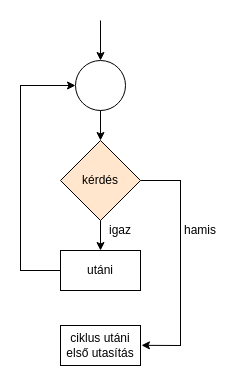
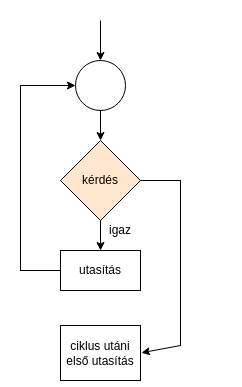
node "hamis": removed
node "utáni": label "utáni" -> "utasítás"
node "ciklus utáni első utasítás": size 80x40 -> 80x55
